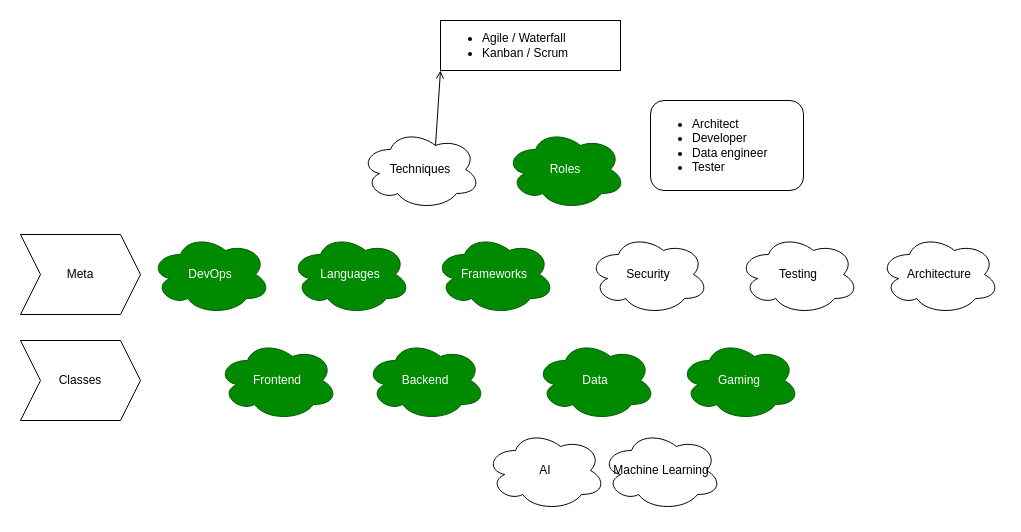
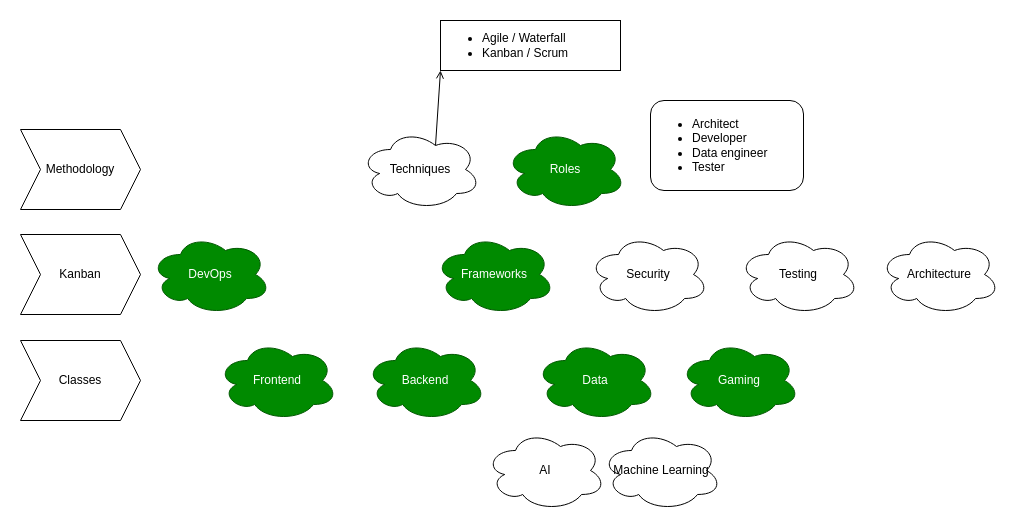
node "Methodology": added
node "Meta": label "Meta" -> "Kanban"
node "Languages": removed
